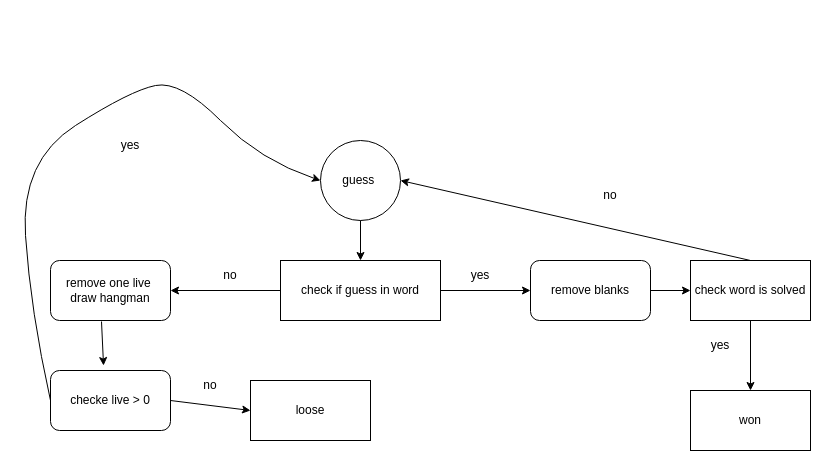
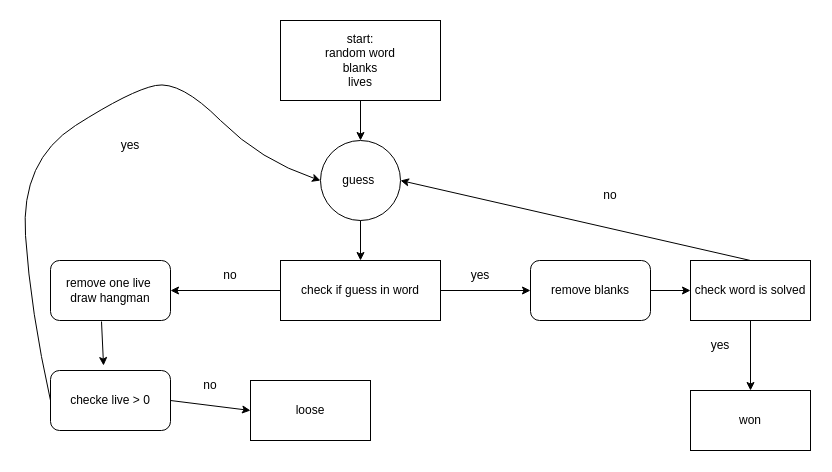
node "start: random word blanks lives": added
edge "start: random word blanks lives" -> "guess": added
